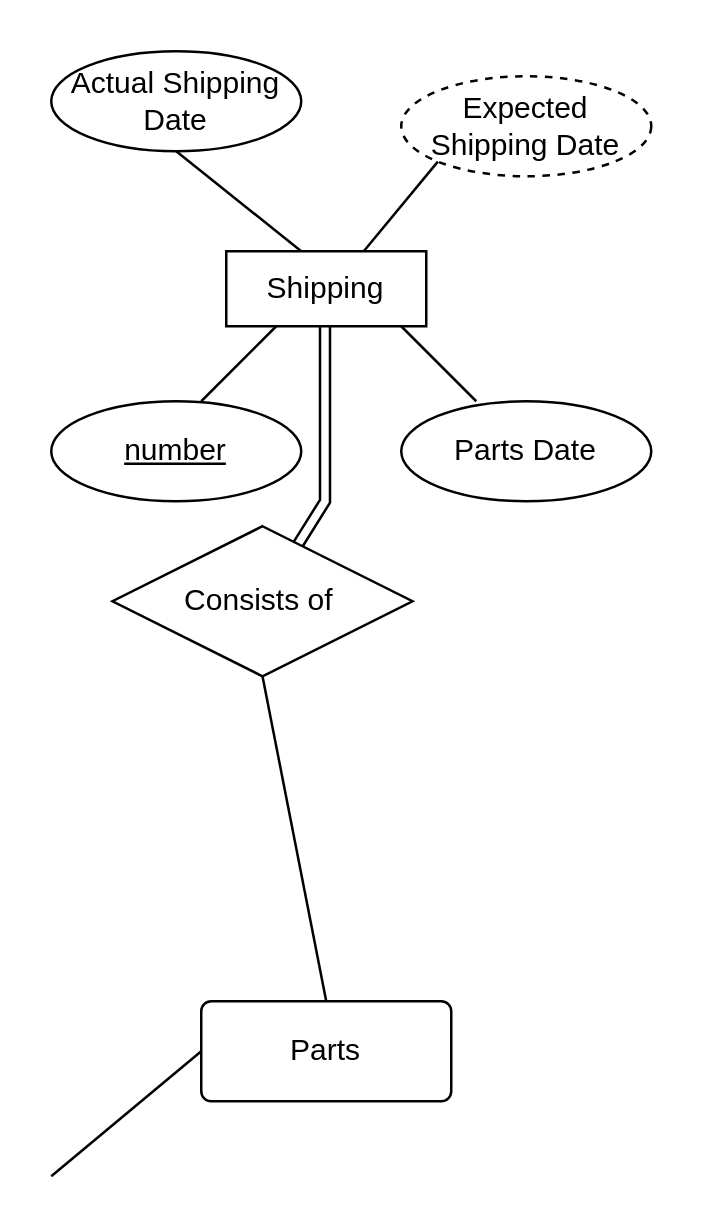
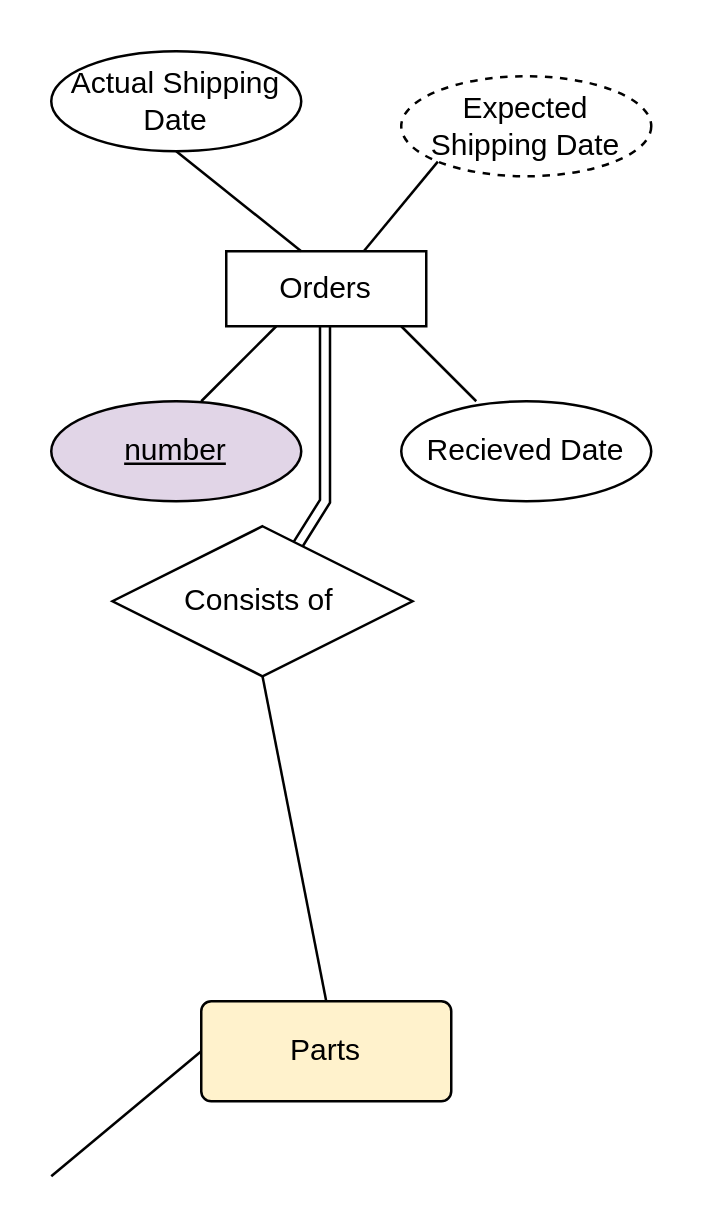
node "Shipping": label "Shipping" -> "Orders"
node "number": fillcolor #ffffff -> #e1d5e7
node "Parts Date": label "Parts Date" -> "Recieved Date"
node "Parts": fillcolor #ffffff -> #fff2cc
